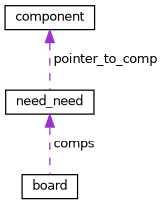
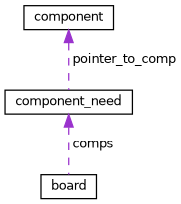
node "need_need": label "need_need" -> "component_need"
